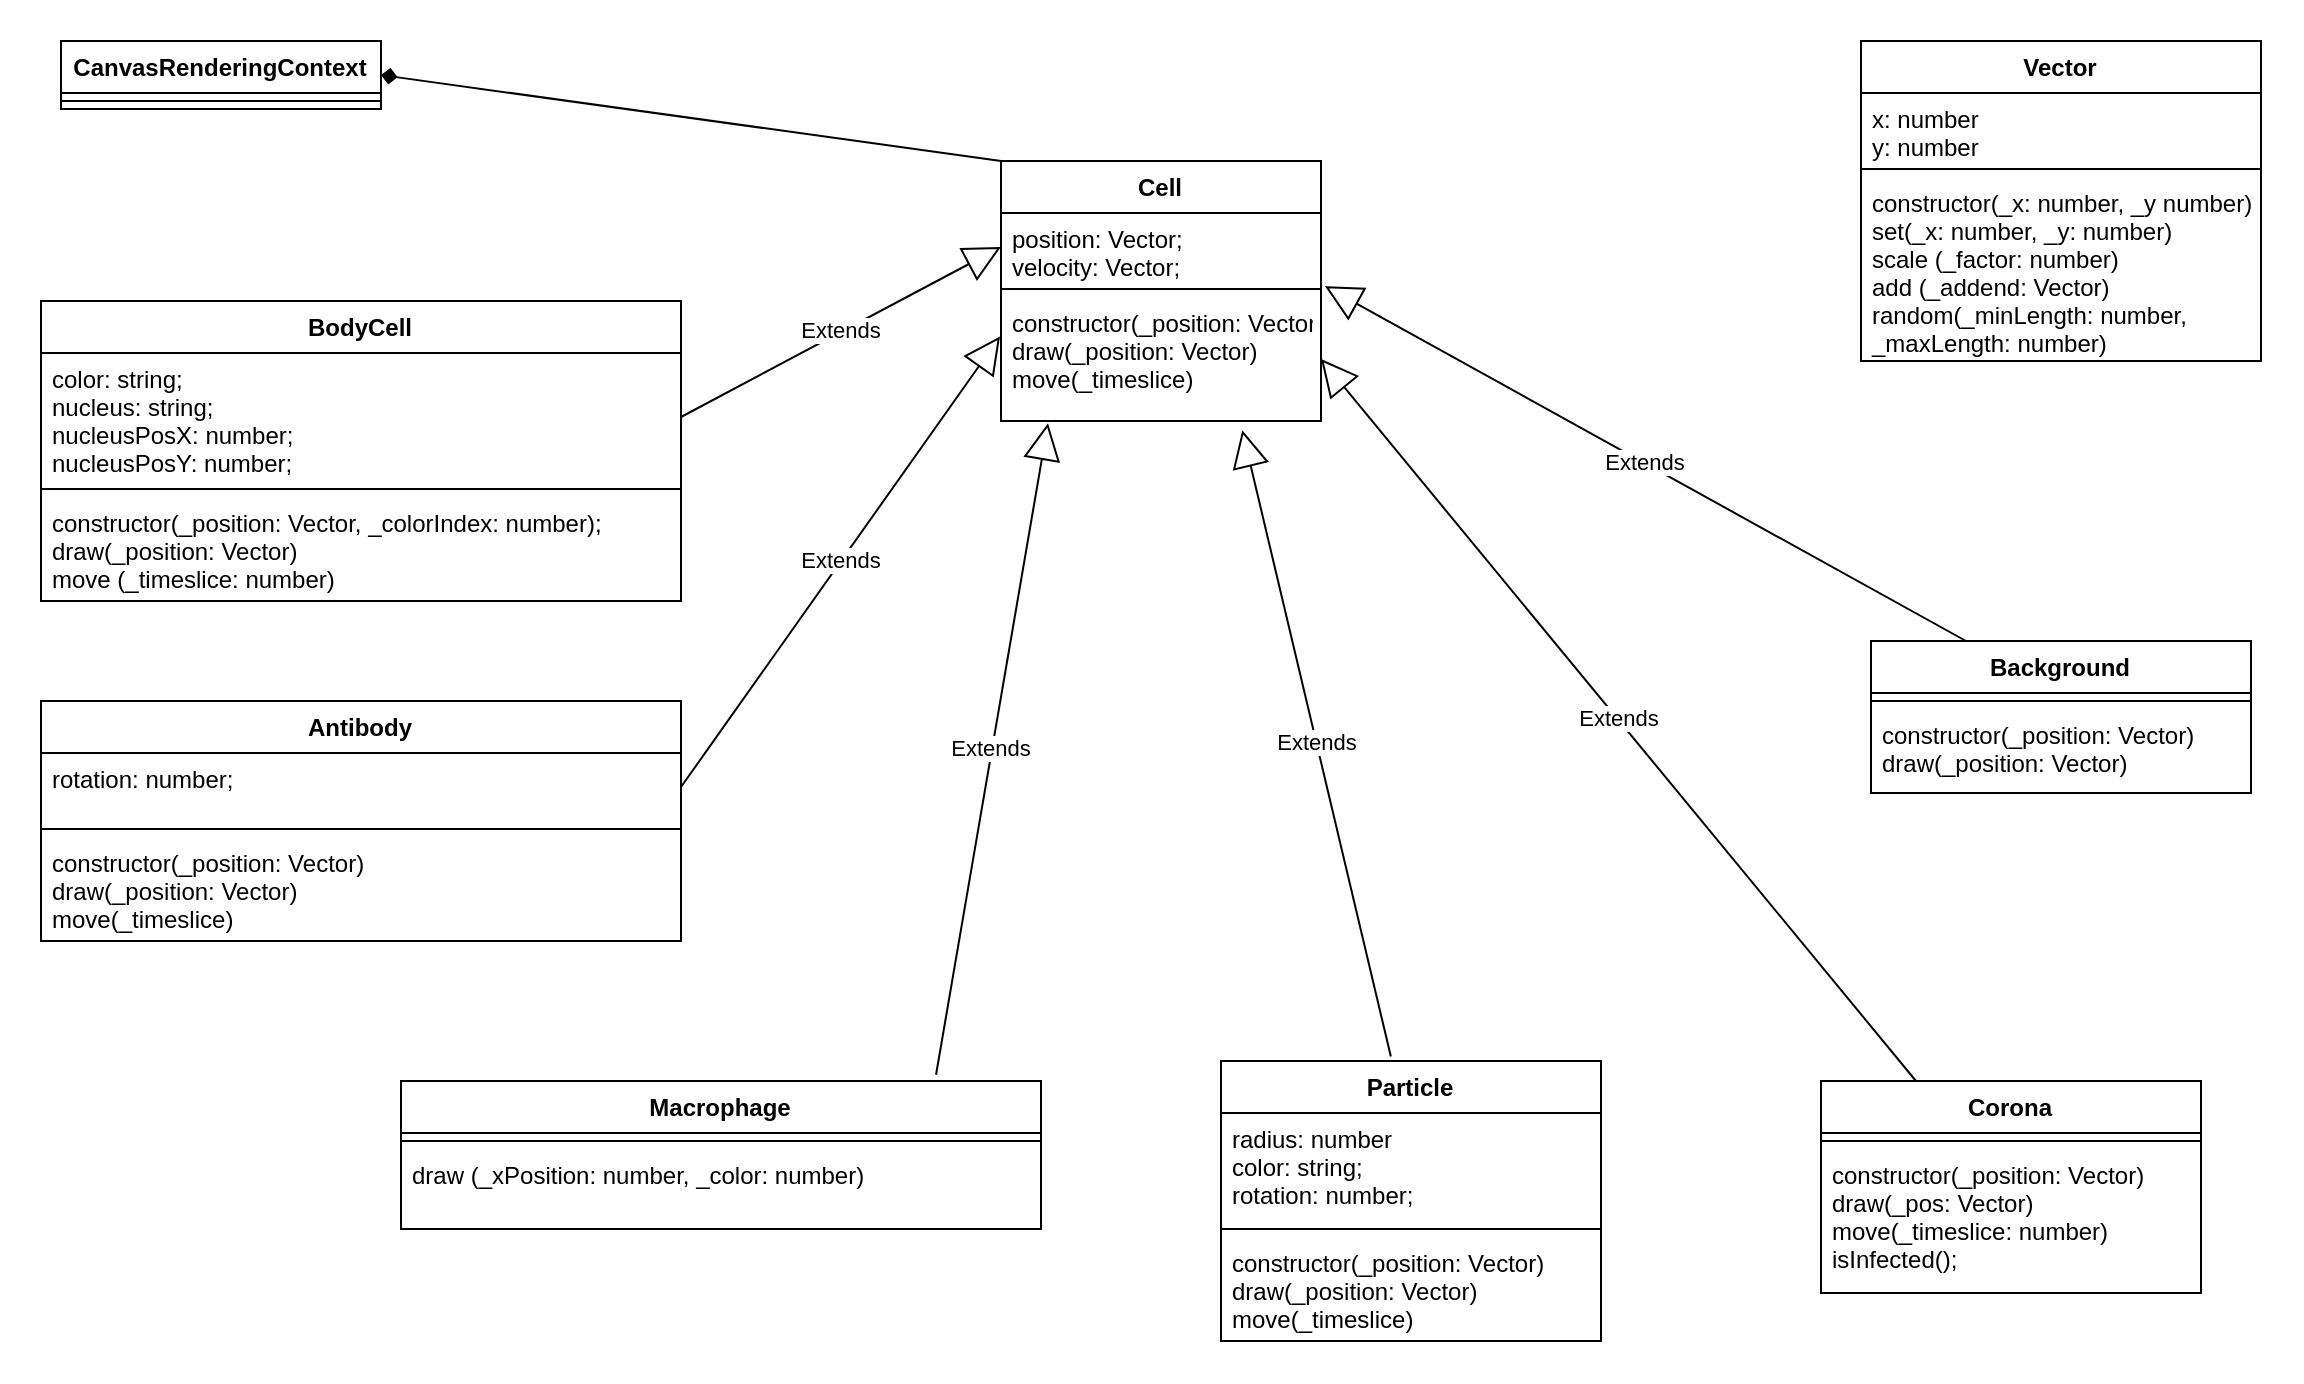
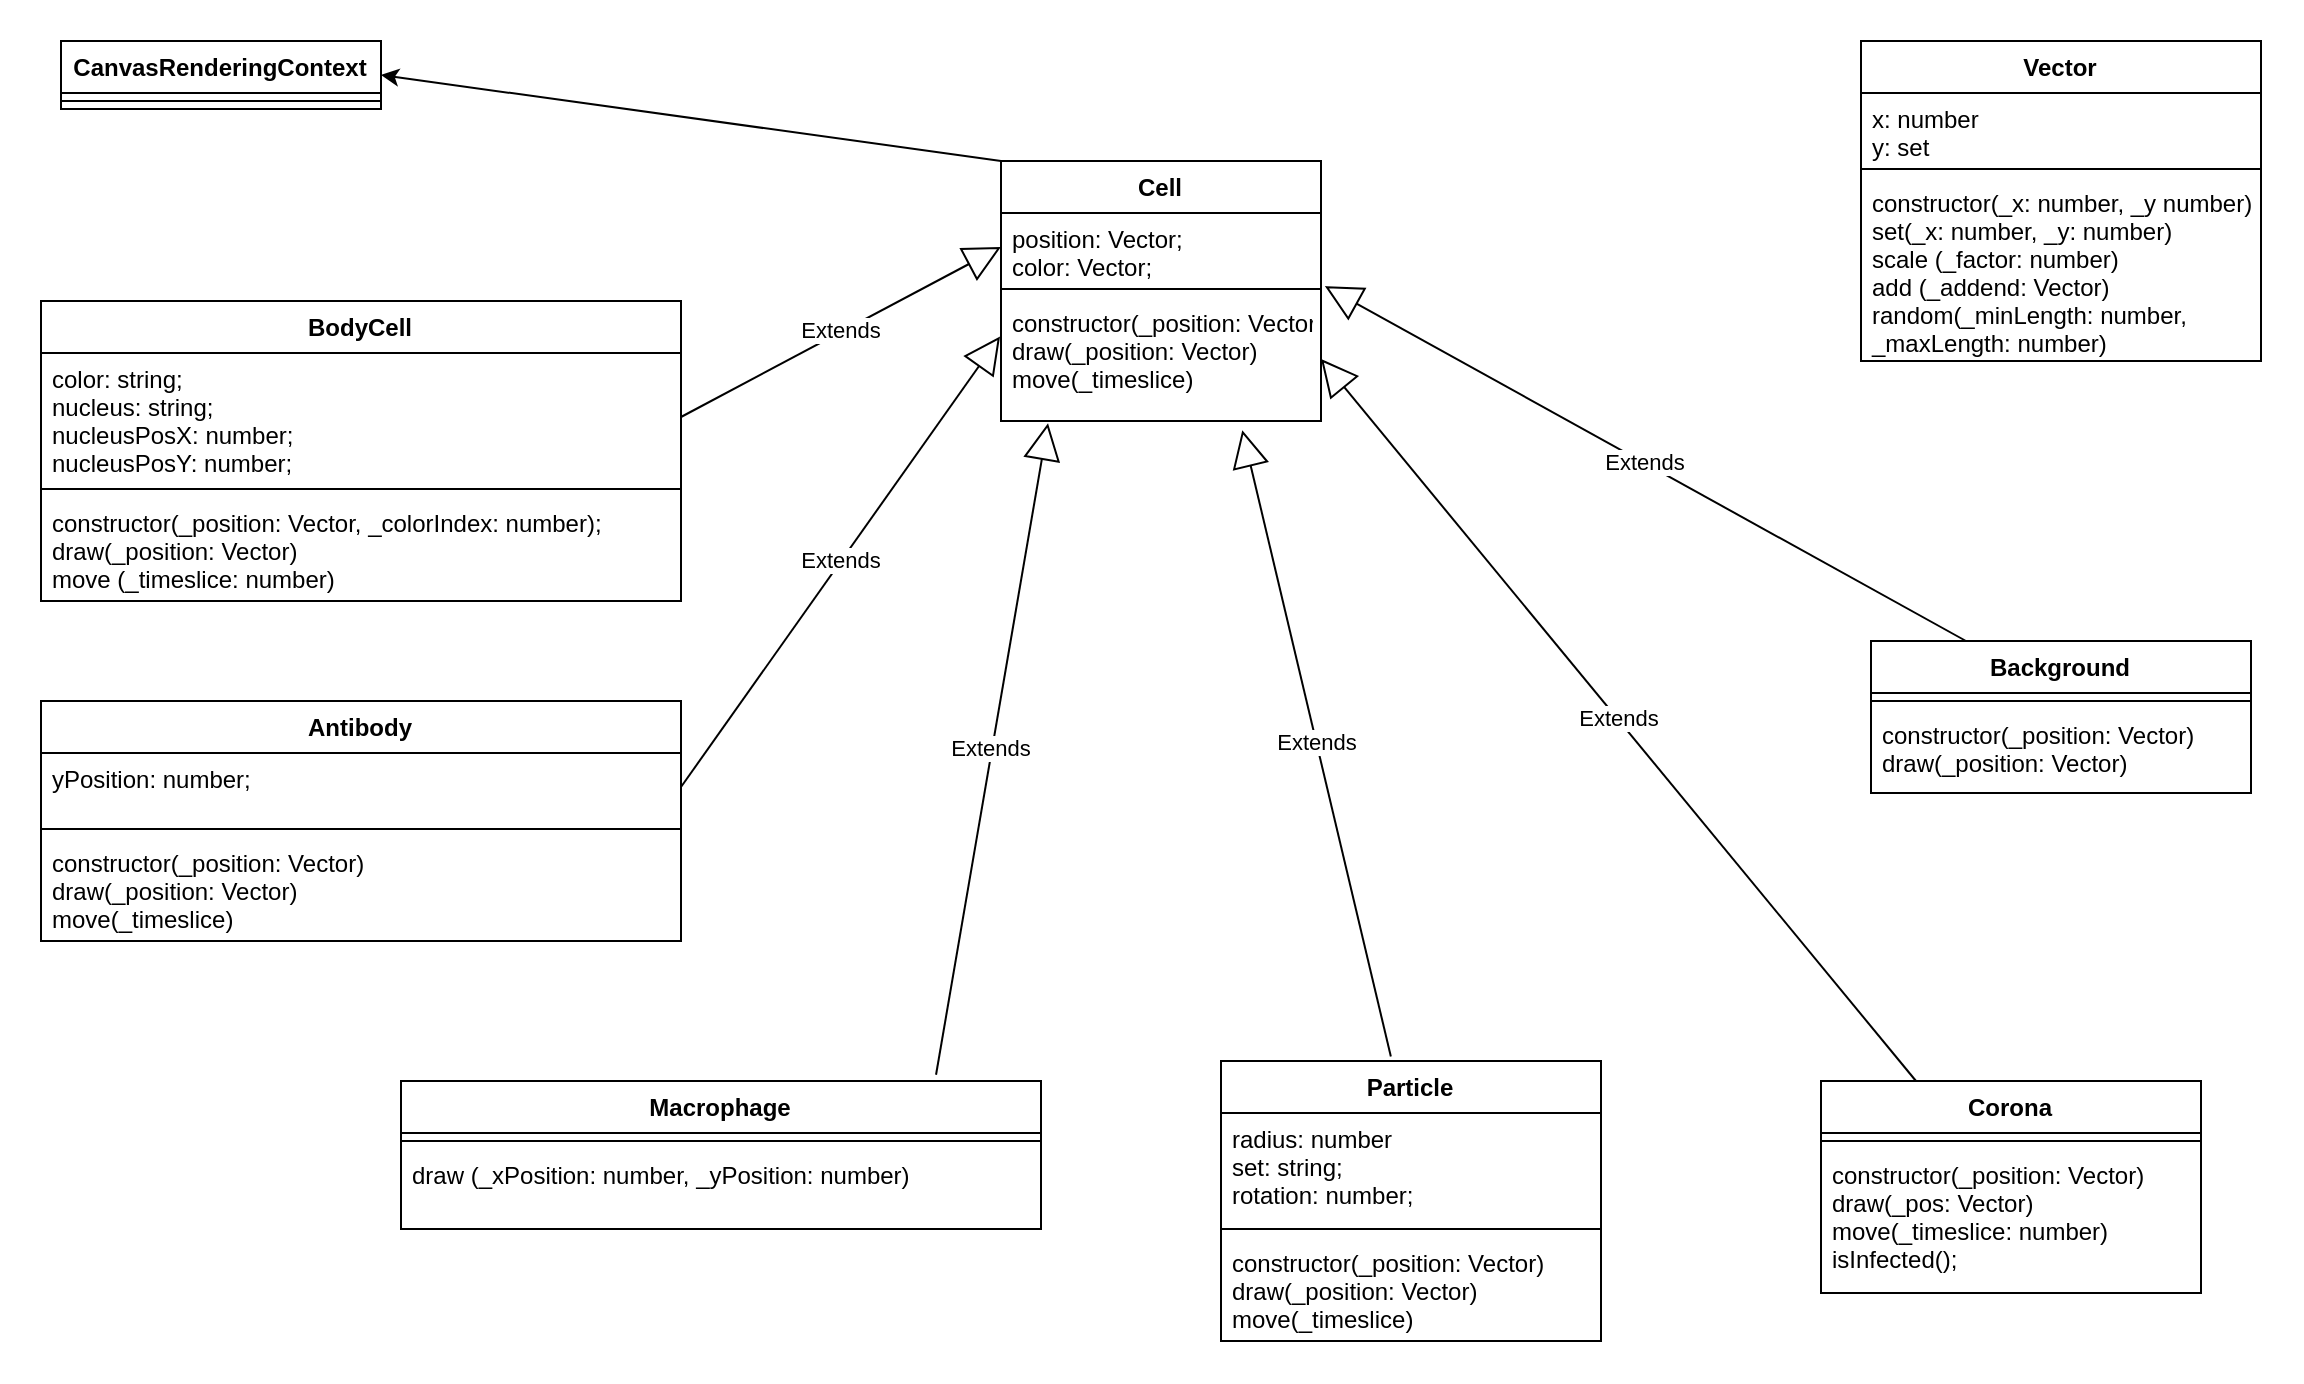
edge "Cell" -> "CanvasRenderingContext": arrowhead diamond -> classic
node "x: number y: number": label "x: number y: number" -> "x: number y: set"
node "position: Vector; velocity: Vector;": label "position: Vector; velocity: Vector;" -> "position: Vector; color: Vector;"
node "rotation: number;": label "rotation: number;" -> "yPosition: number;"
node "radius: number color: string; rotation: number;": label "radius: number color: string; rotation: number;" -> "radius: number set: string; rotation: number;"
node "draw (_xPosition: number, _color: number)": label "draw (_xPosition: number, _color: number)" -> "draw (_xPosition: number, _yPosition: number)"
